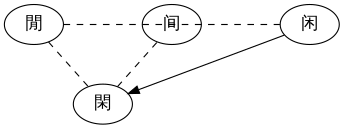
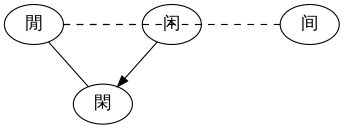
edge "閒" -- "閑": style dashed -> solid
edge "间" -- "閑": now "间" -- "閒"
